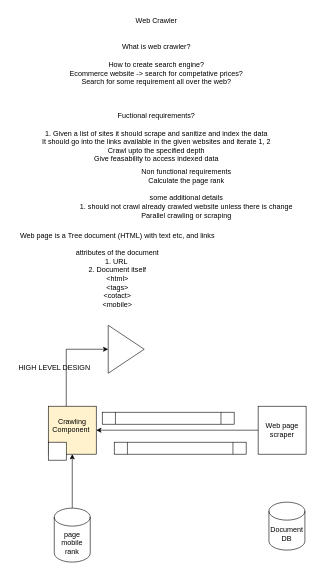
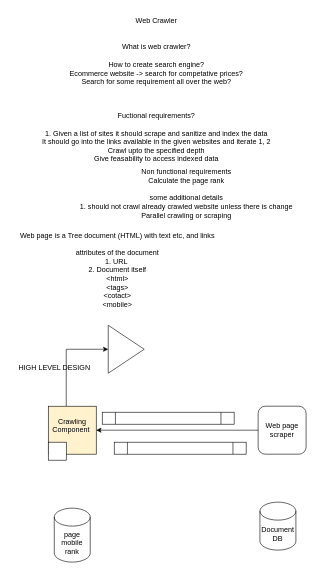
node "Web page scraper": shape rectangle -> rounded rectangle
edge "page mobile rank" -> "Crawling Component": removed
node "Document DB": moved (287, 527) -> (278, 527)
